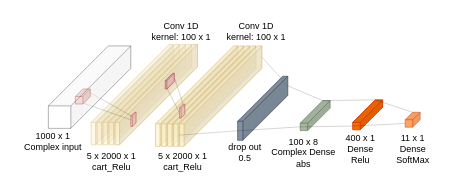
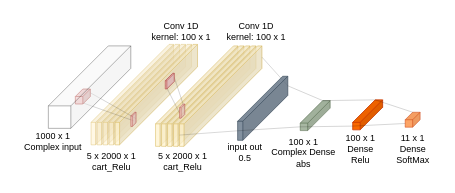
node "400 x 1 Dense Relu": label "400 x 1 Dense Relu" -> "100 x 1 Dense Relu"
node "drop out 0.5": label "drop out 0.5" -> "input out 0.5"
node "100 x 8 Complex Dense abs": label "100 x 8 Complex Dense abs" -> "100 x 1 Complex Dense abs"
